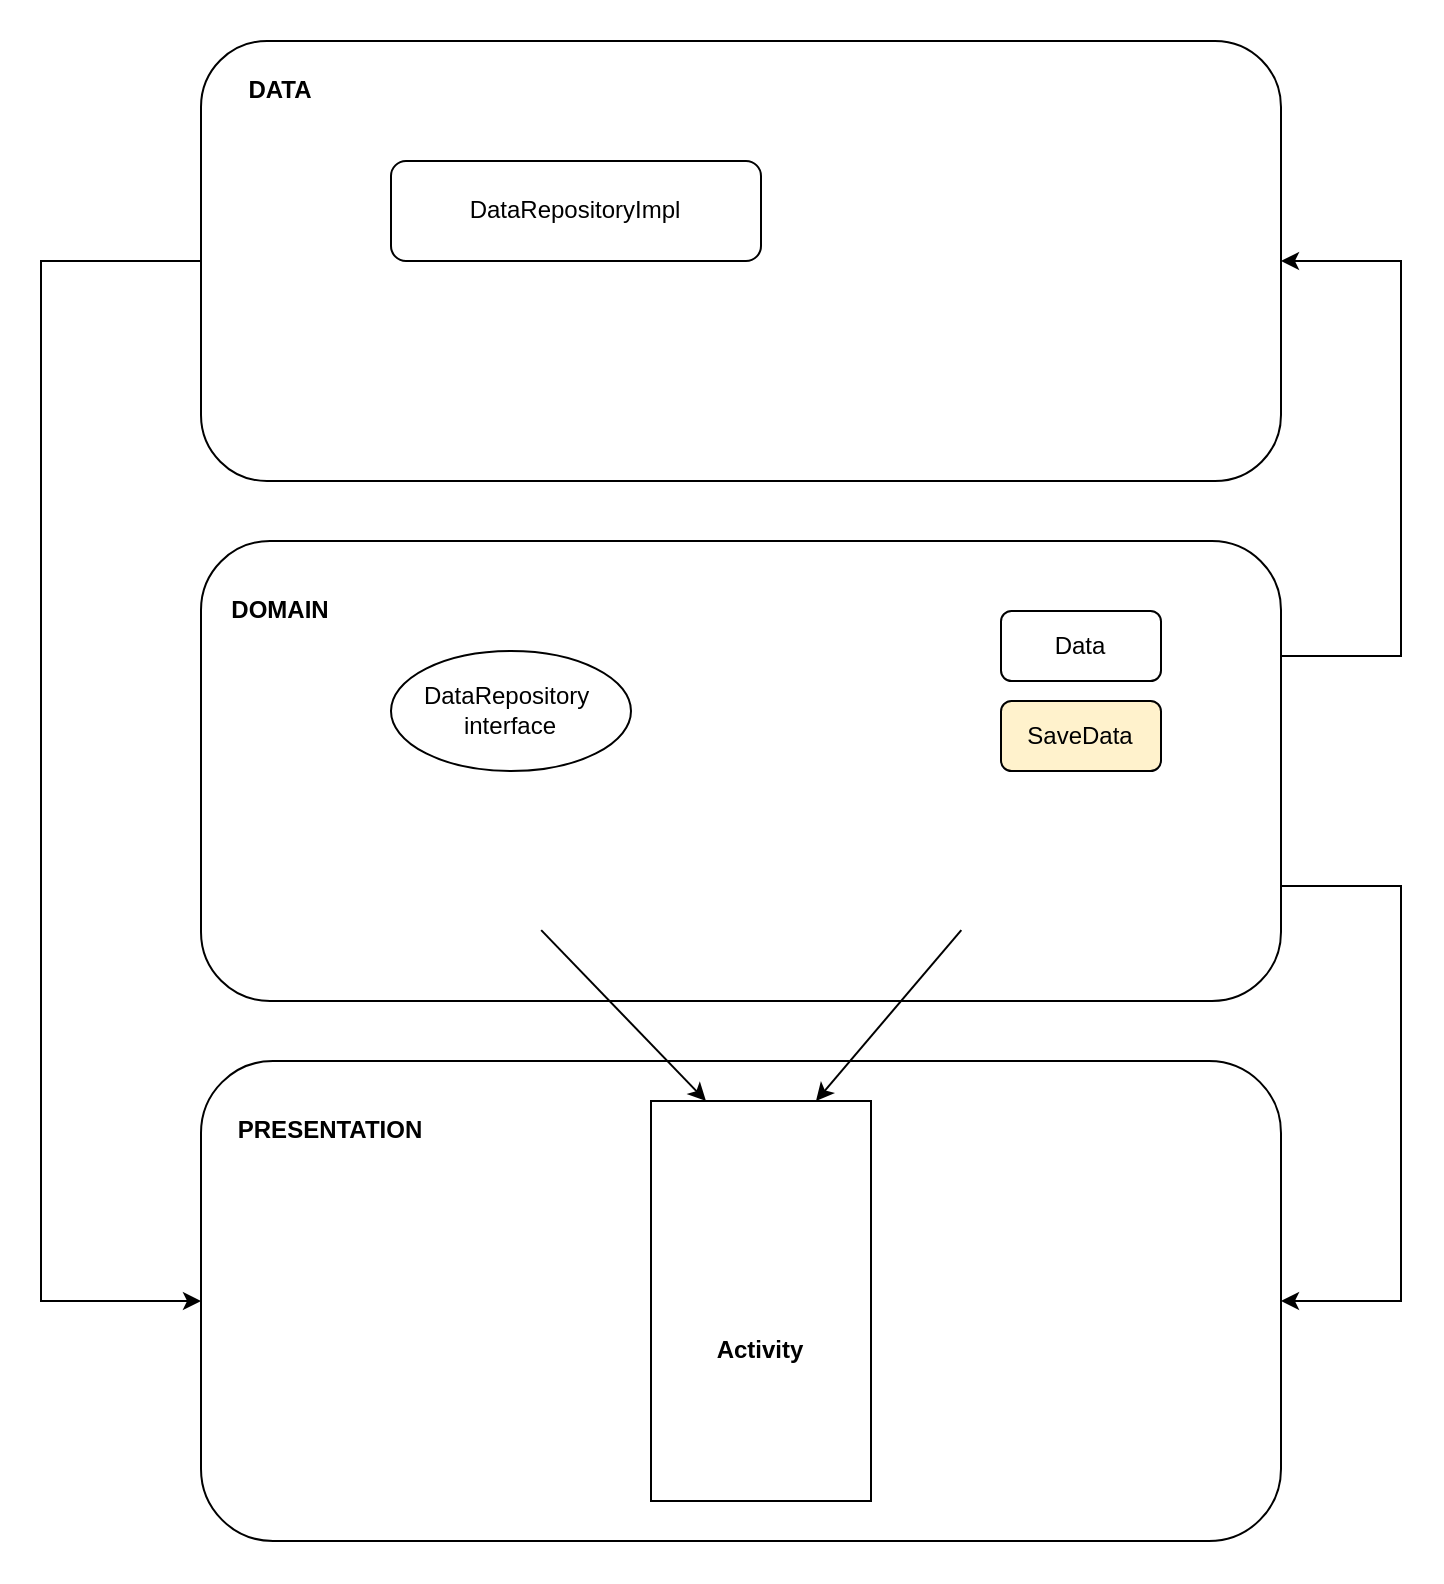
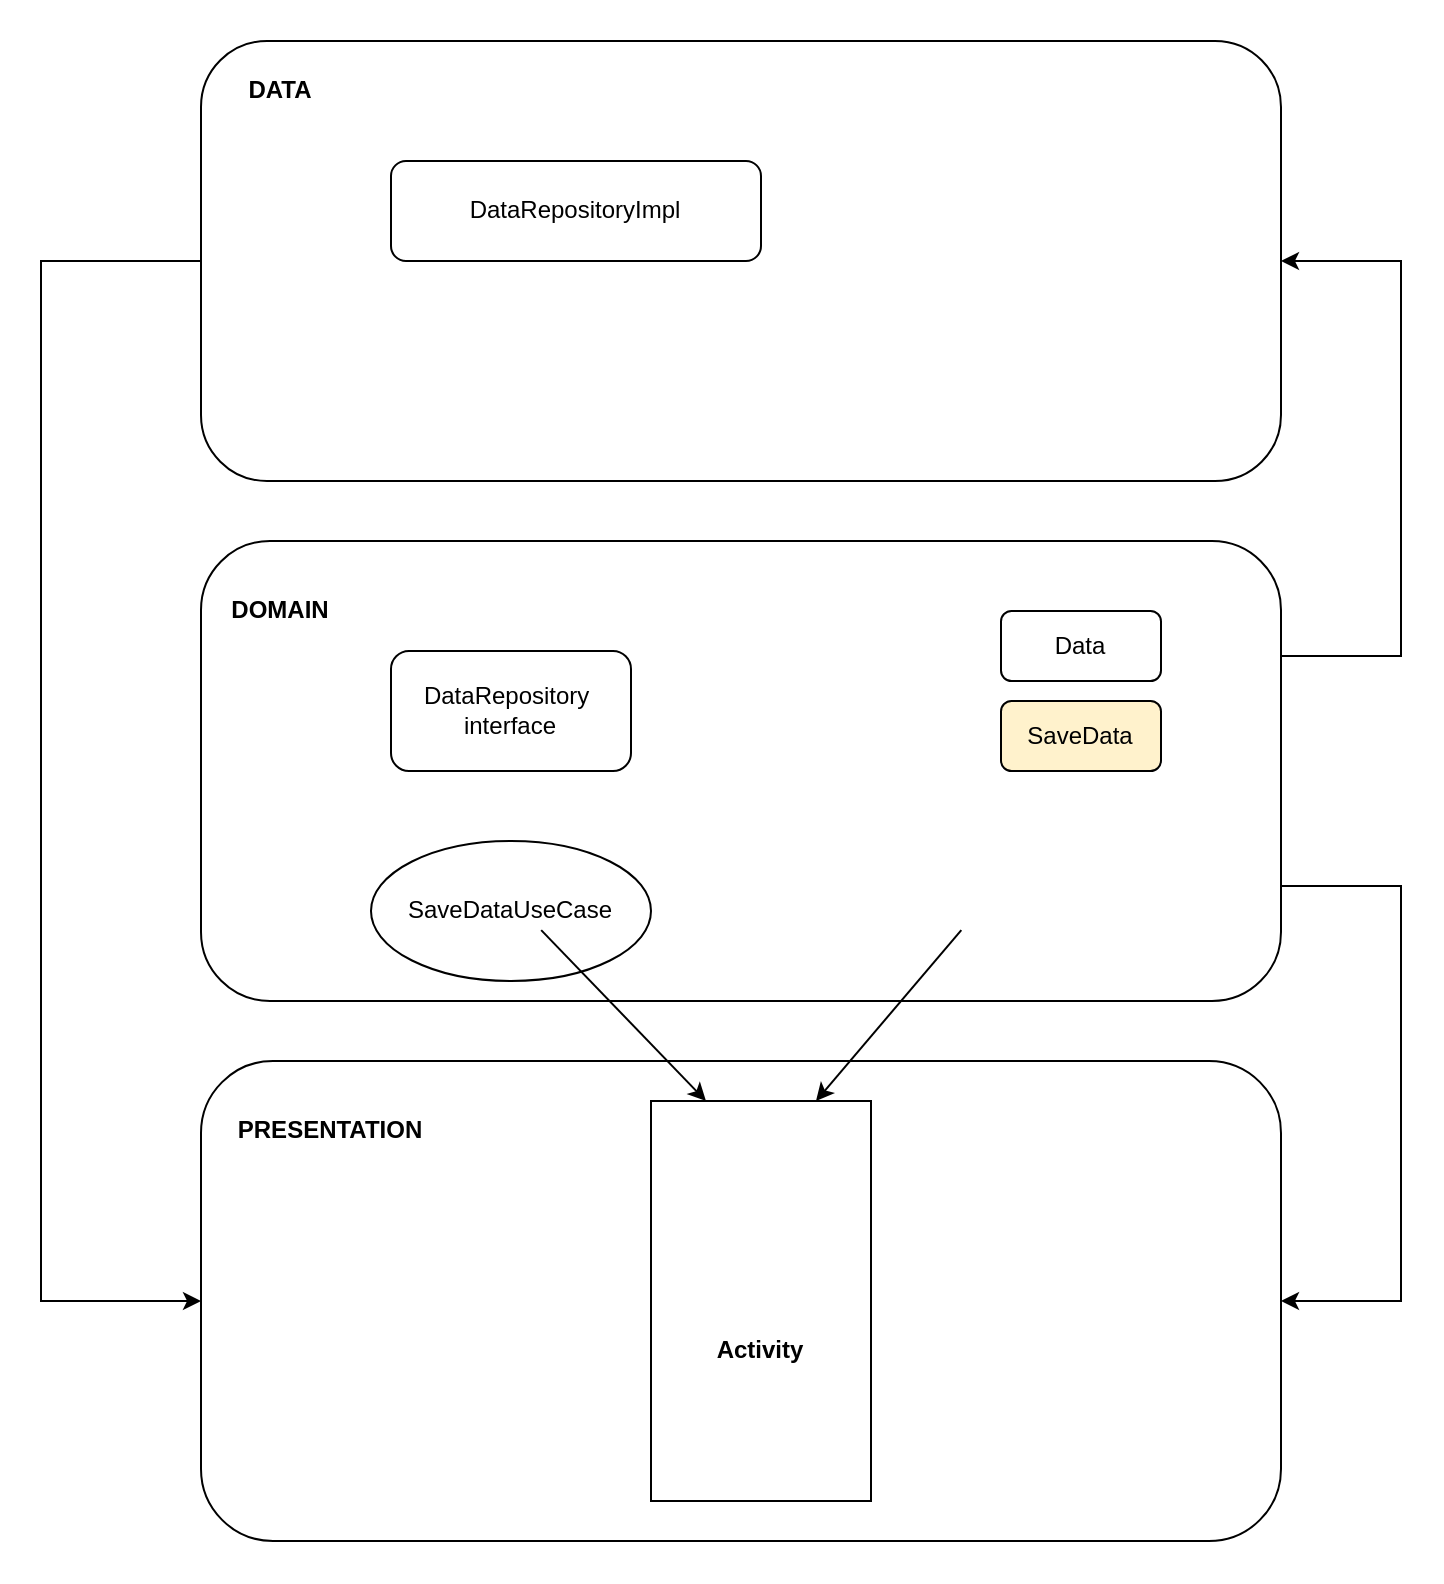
node "DataRepository interface": shape ellipse -> rounded rectangle
node "SaveDataUseCase": added
